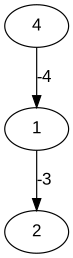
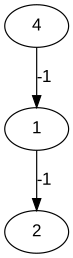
edge "4" -> "1": label "-4" -> "-1"
edge "1" -> "2": label "-3" -> "-1"
